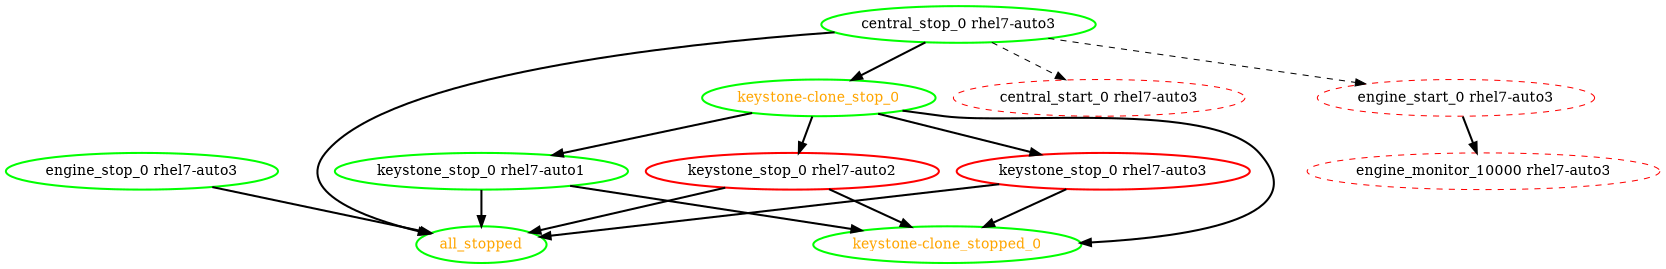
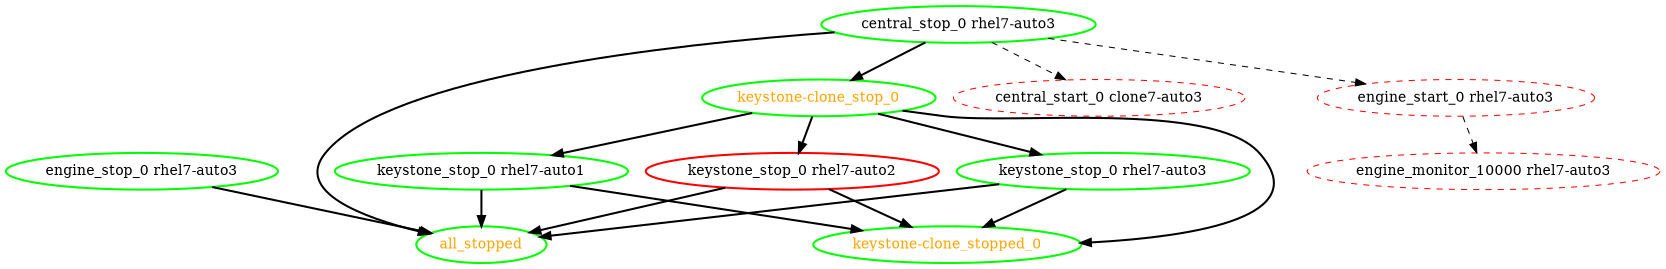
node "central_start_0 rhel7-auto3": label "central_start_0 rhel7-auto3" -> "central_start_0 clone7-auto3"
edge "engine_start_0 rhel7-auto3" -> "engine_monitor_10000 rhel7-auto3": style bold -> dashed
node "keystone_stop_0 rhel7-auto3": color red -> green
